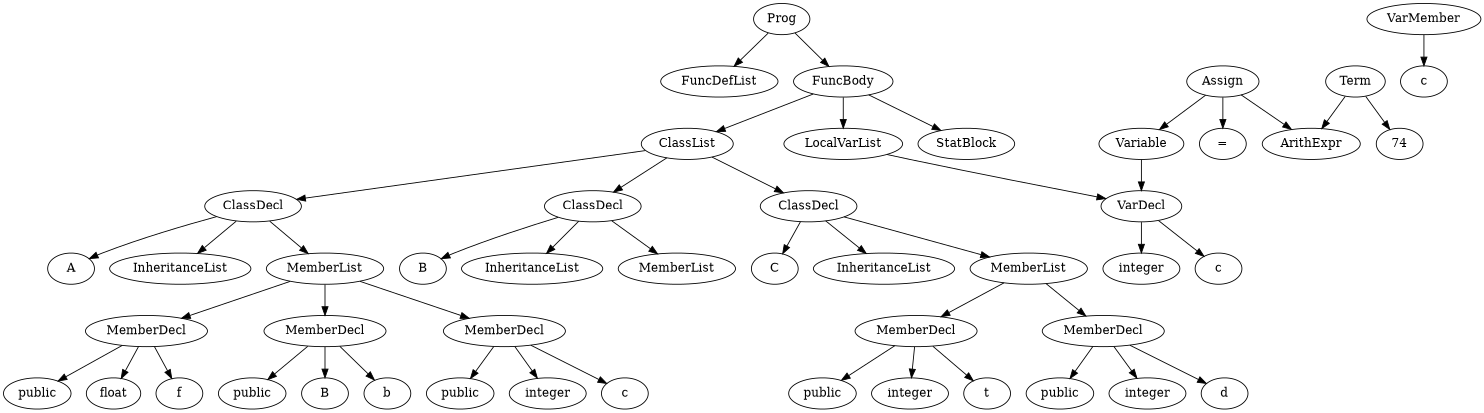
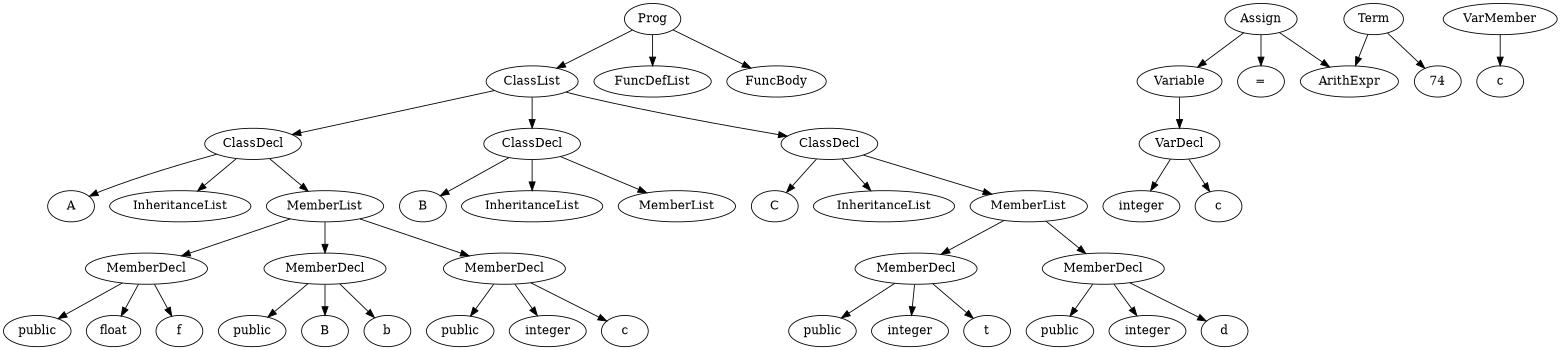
edge "FuncBody" -> "ClassList": now "Prog" -> "ClassList"
node "LocalVarList": removed
node "StatBlock": removed
